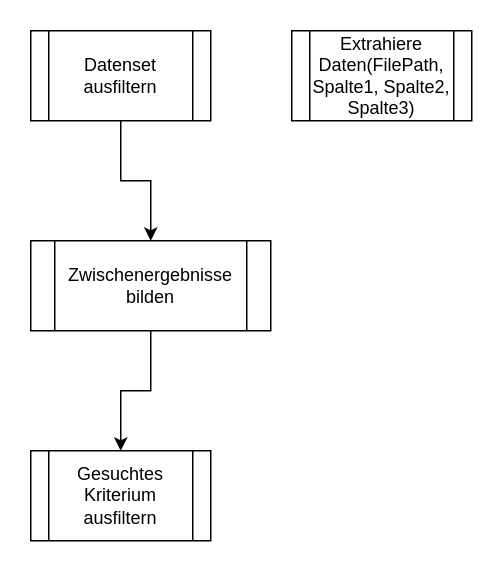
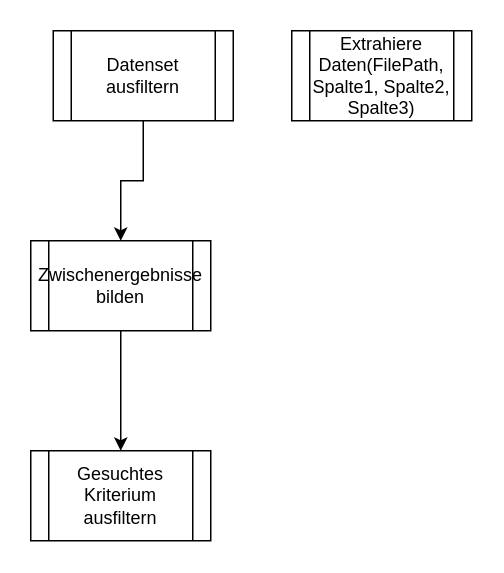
node "Datenset ausfiltern": moved (121, 76) -> (143, 76)
node "Zwischenergebnisse bilden": size 240x90 -> 180x90
